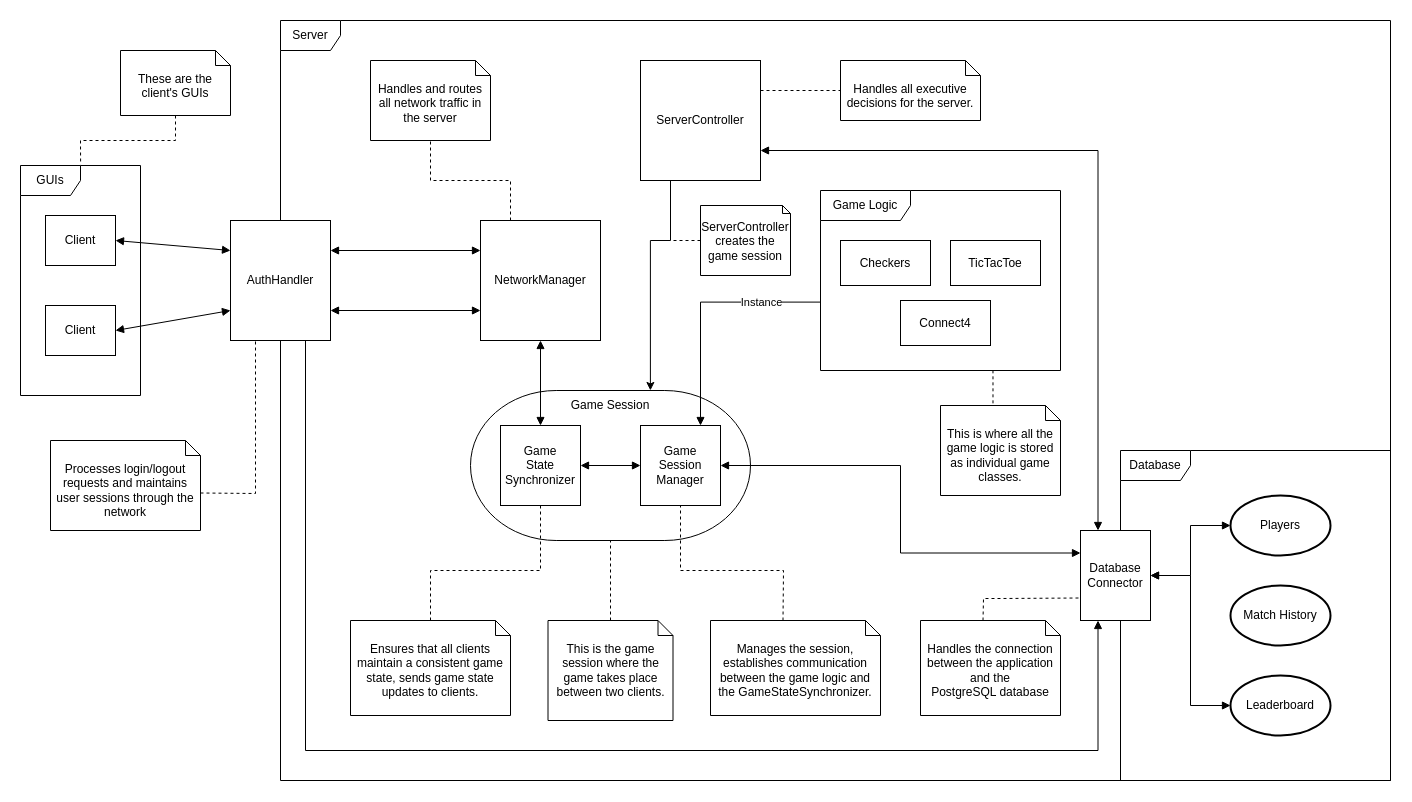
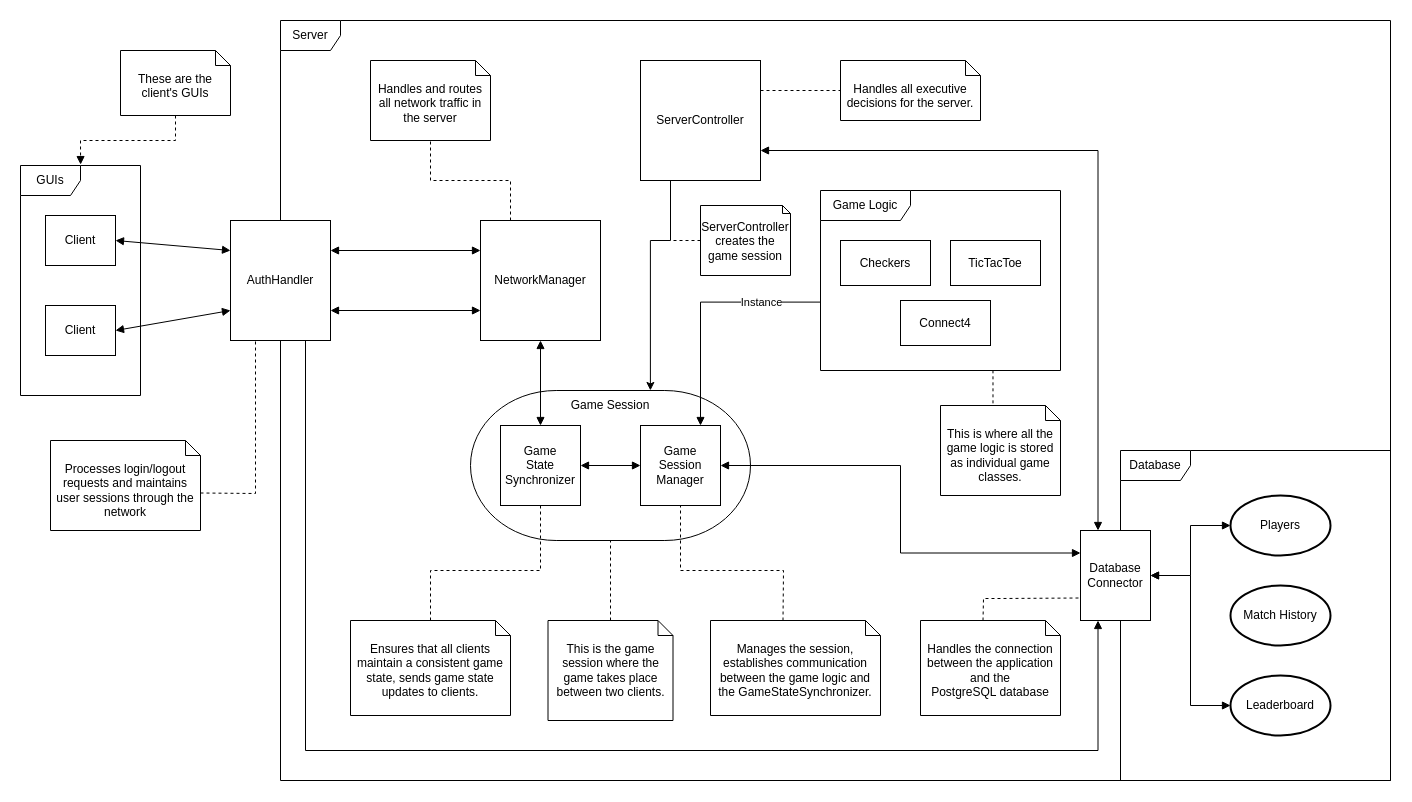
edge "These are the client's GUIs" -- "GUIs": arrowhead none -> block
